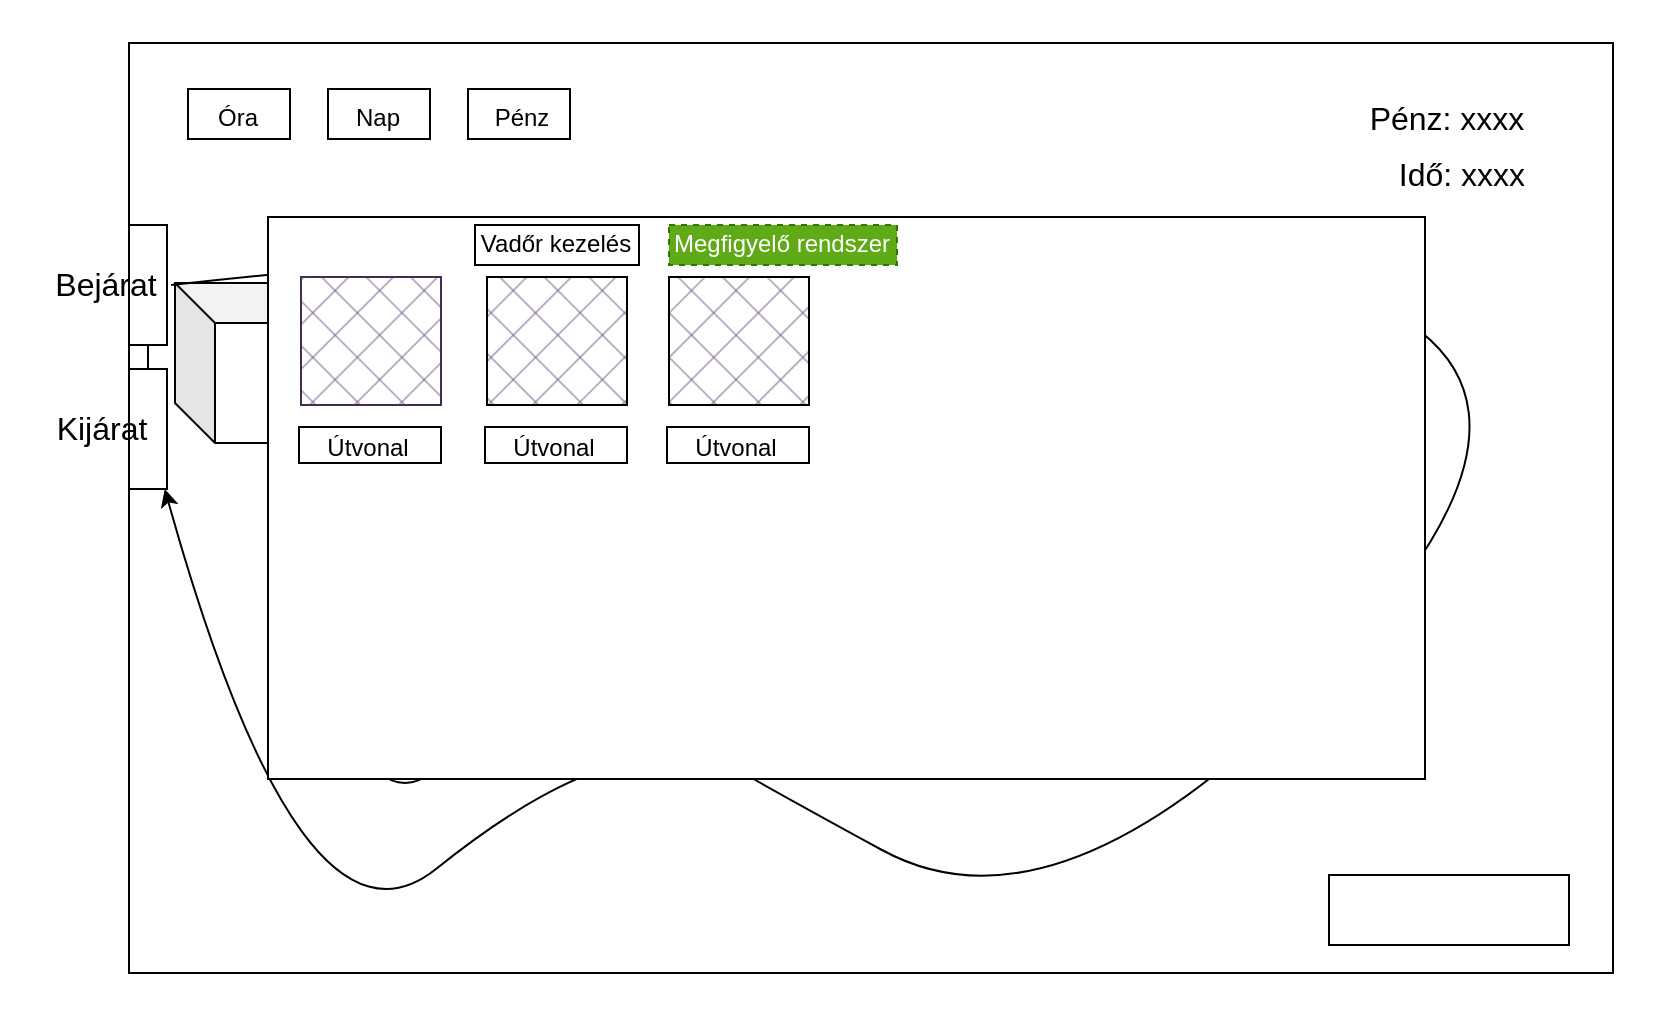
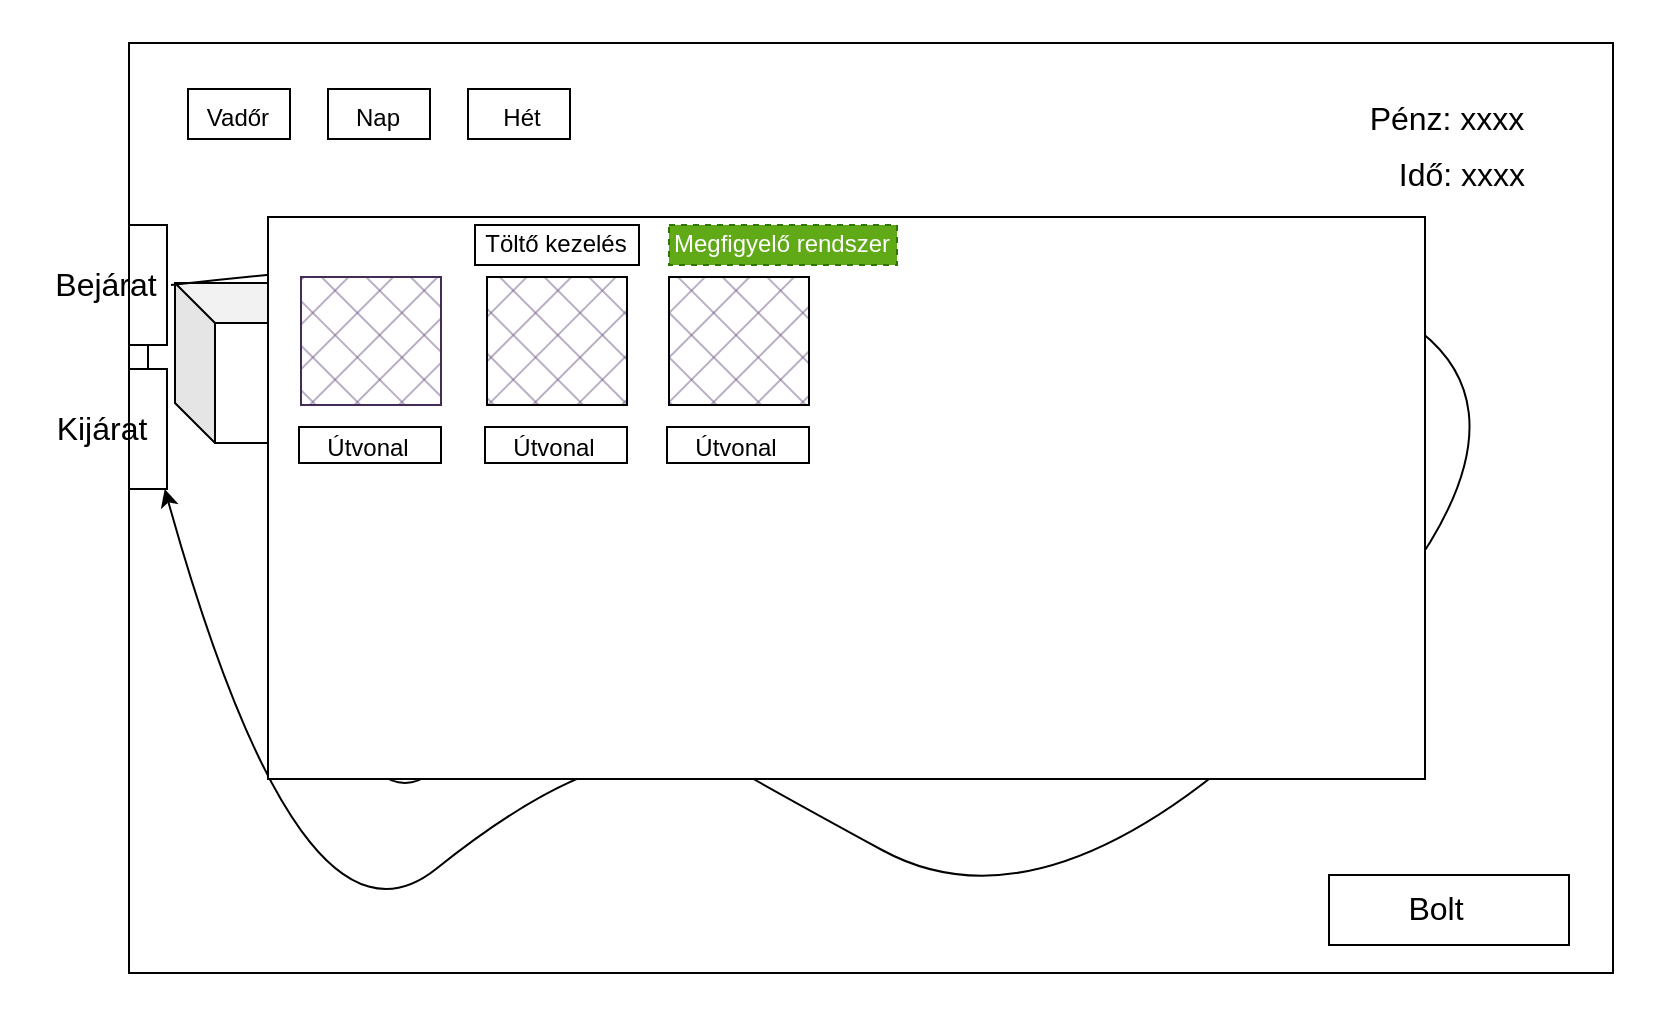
node "Óra": label "Óra" -> "Vadőr"
node "Pénz": label "Pénz" -> "Hét"
node "Vadőr kezelés": label "Vadőr kezelés" -> "Töltő kezelés"
node "Bolt": added
